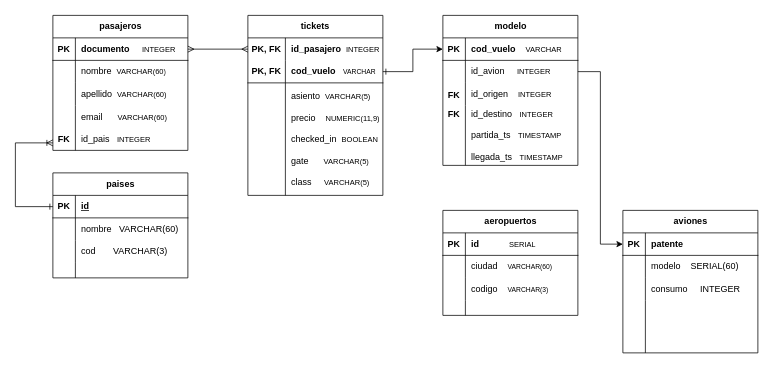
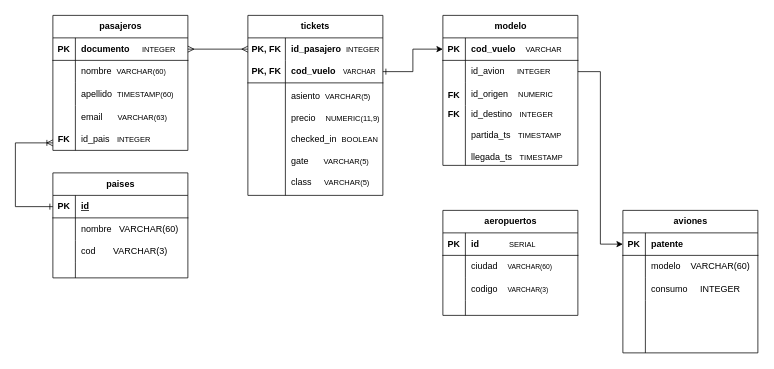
node "apellido VARCHAR(60)": label "apellido VARCHAR(60)" -> "apellido TIMESTAMP(60)"
node "id_origen INTEGER": label "id_origen INTEGER" -> "id_origen NUMERIC"
node "email VARCHAR(60) id_pais INTEGER": label "email VARCHAR(60) id_pais INTEGER" -> "email VARCHAR(63) id_pais INTEGER"
node "modelo SERIAL(60)": label "modelo SERIAL(60)" -> "modelo VARCHAR(60)"
